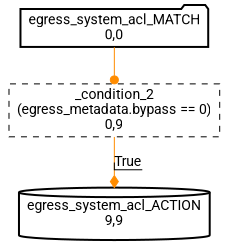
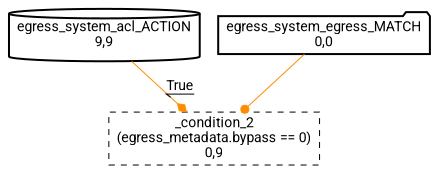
node "egress_system_acl_MATCH 0,0": label "egress_system_acl_MATCH 0,0" -> "egress_system_egress_MATCH 0,0"
edge "_condition_2 (egress_metadata.bypass == 0) 0,9" -> "egress_system_acl_ACTION 9,9": reversed
